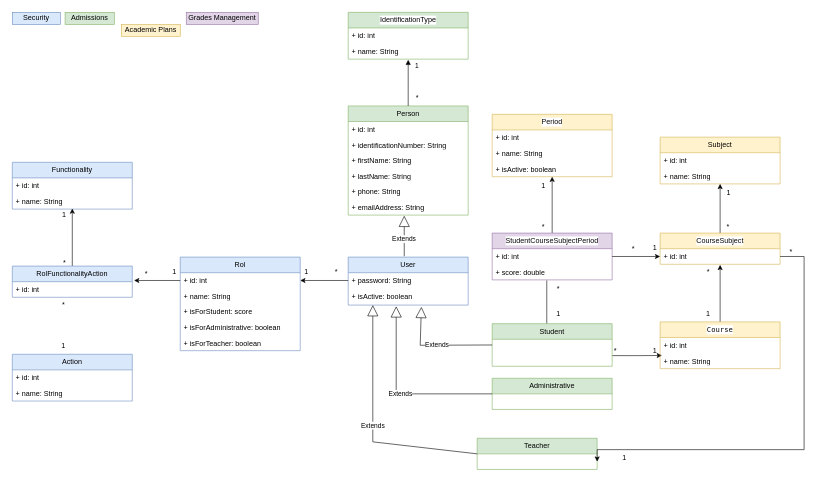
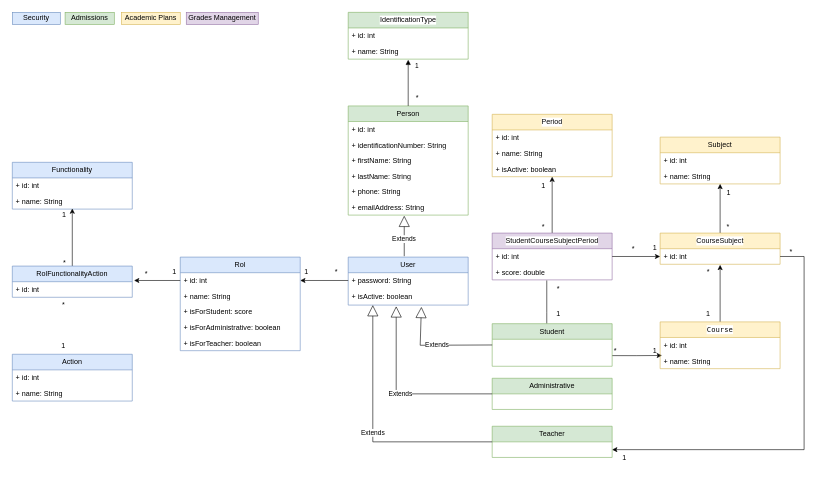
node "Academic Plans": moved (151, 30) -> (151, 18)
node "Teacher": moved (537, 454) -> (552, 442)
